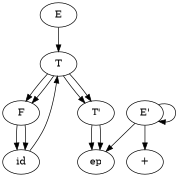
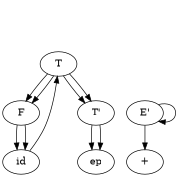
node "E": removed
edge "E'" -> "ep": removed
